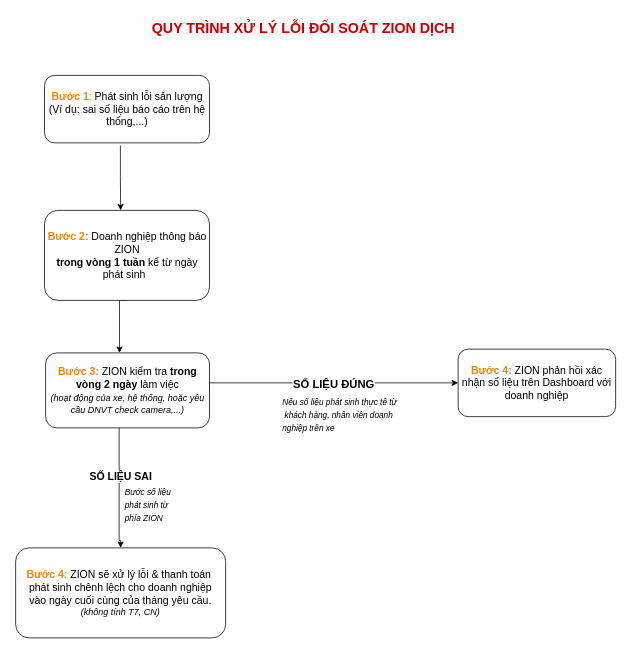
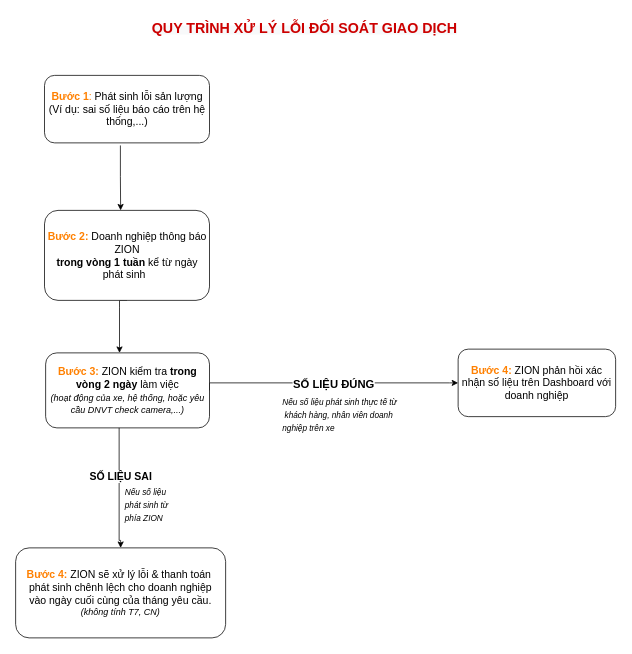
node "QUY TRÌNH XỬ LÝ LỖI ĐỐI SOÁT ZION DỊCH": label "QUY TRÌNH XỬ LÝ LỖI ĐỐI SOÁT ZION DỊCH" -> "QUY TRÌNH XỬ LÝ LỖI ĐỐI SOÁT GIAO DỊCH"
node "Bước số liệu phát sinh từ phía ZION": label "Bước số liệu phát sinh từ phía ZION" -> "Nếu số liệu phát sinh từ phía ZION"
